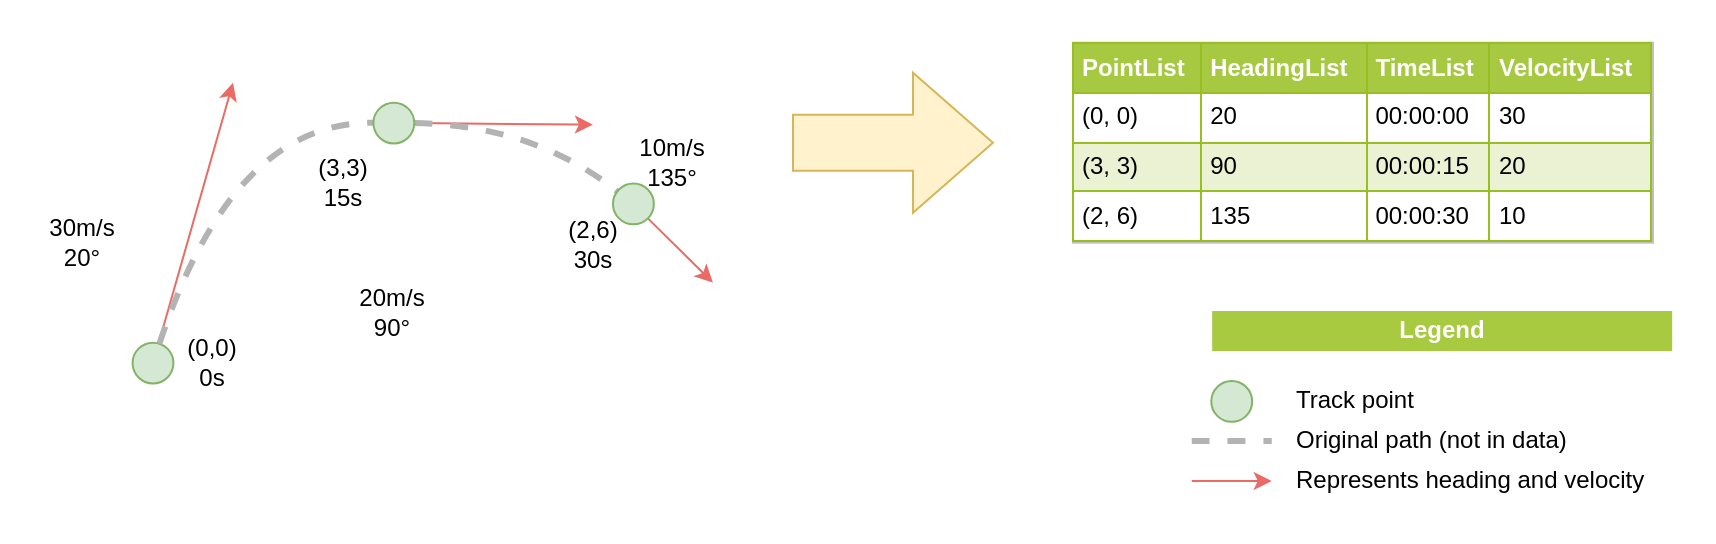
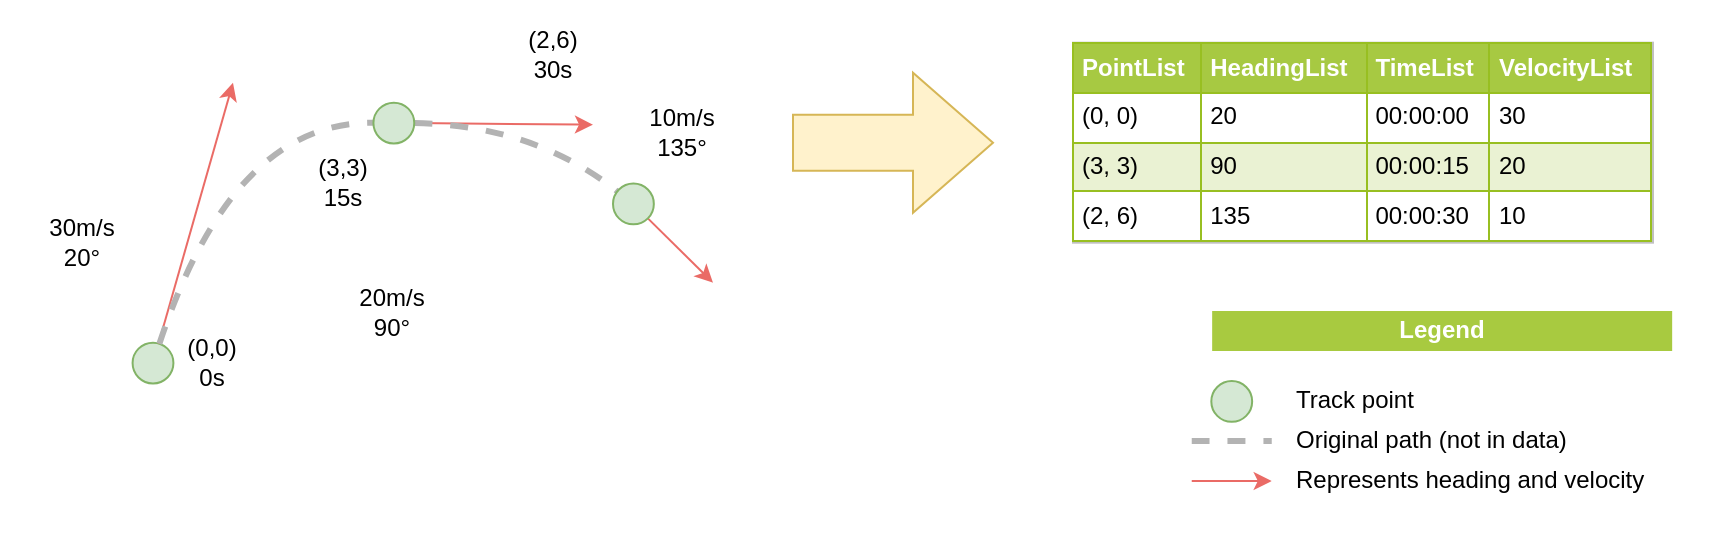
node "10m/s 135°": moved (673, 164) -> (683, 134)
node "(2,6) 30s": moved (594, 244) -> (554, 54)
